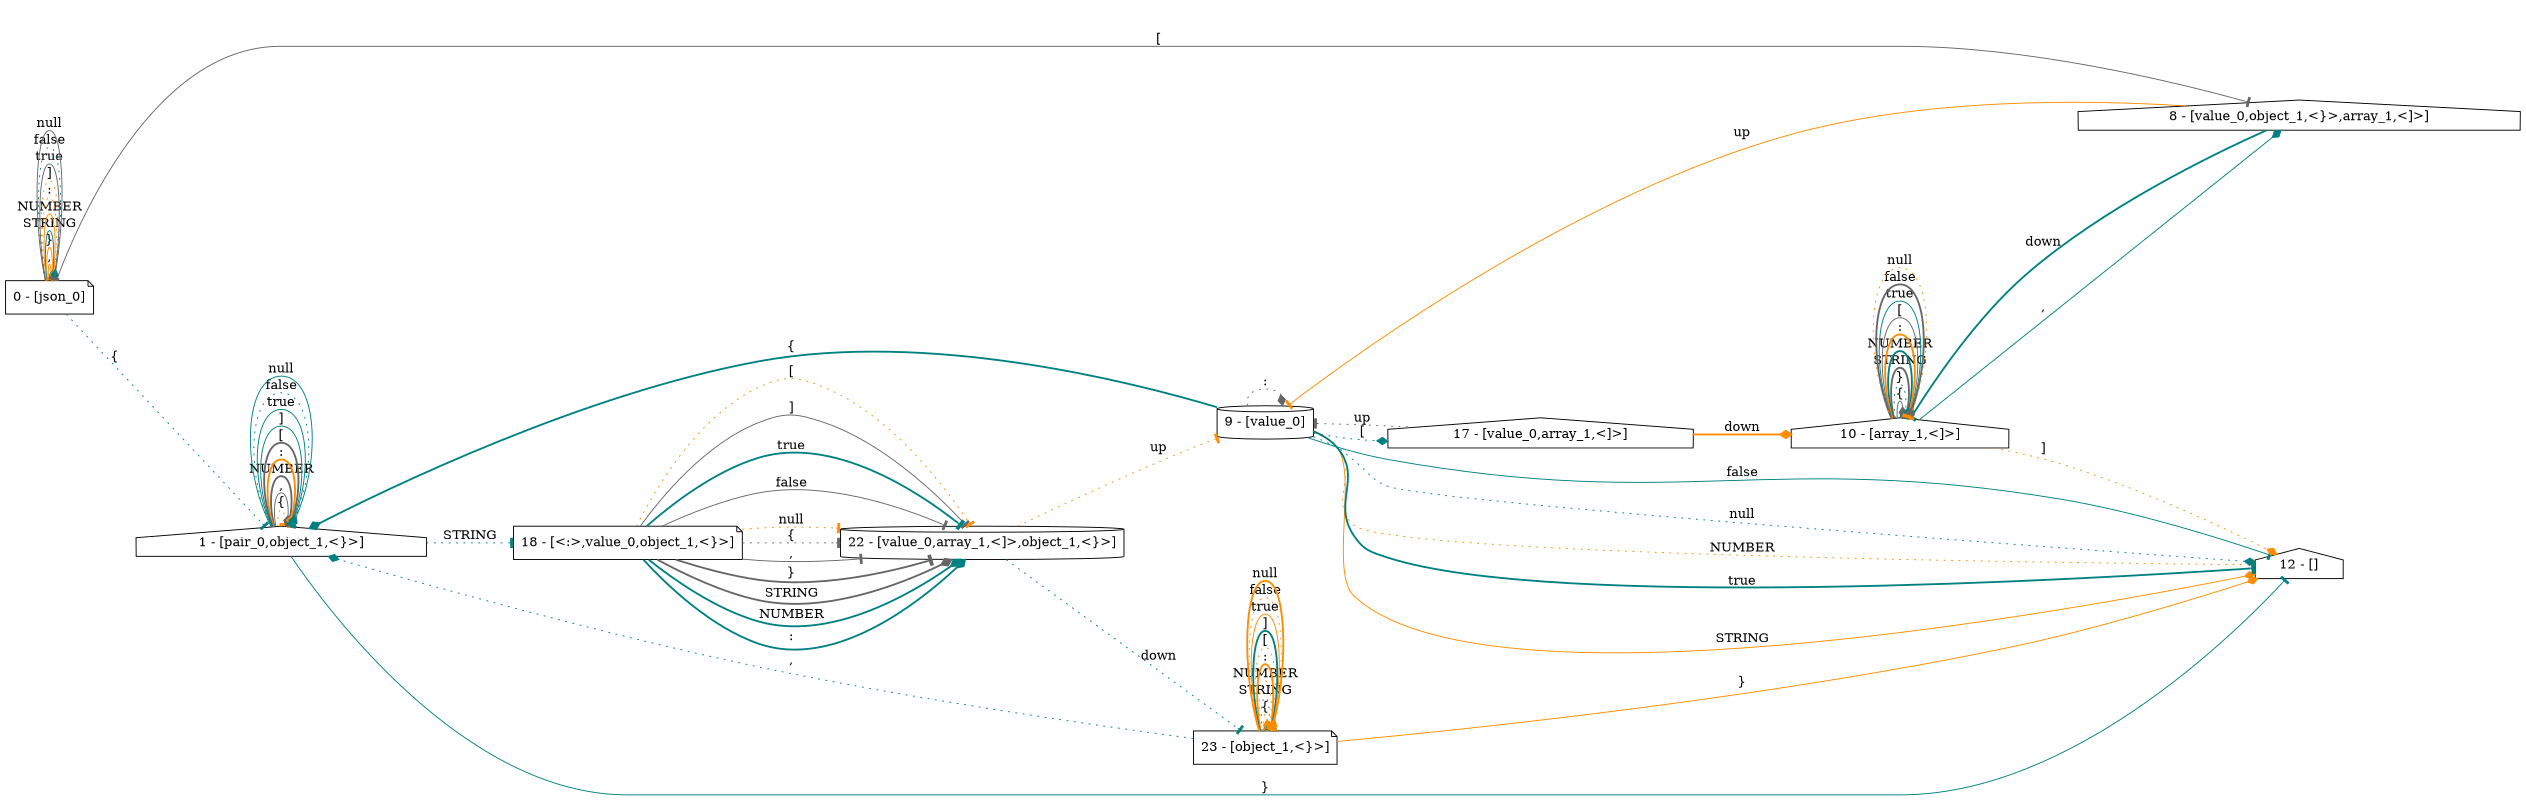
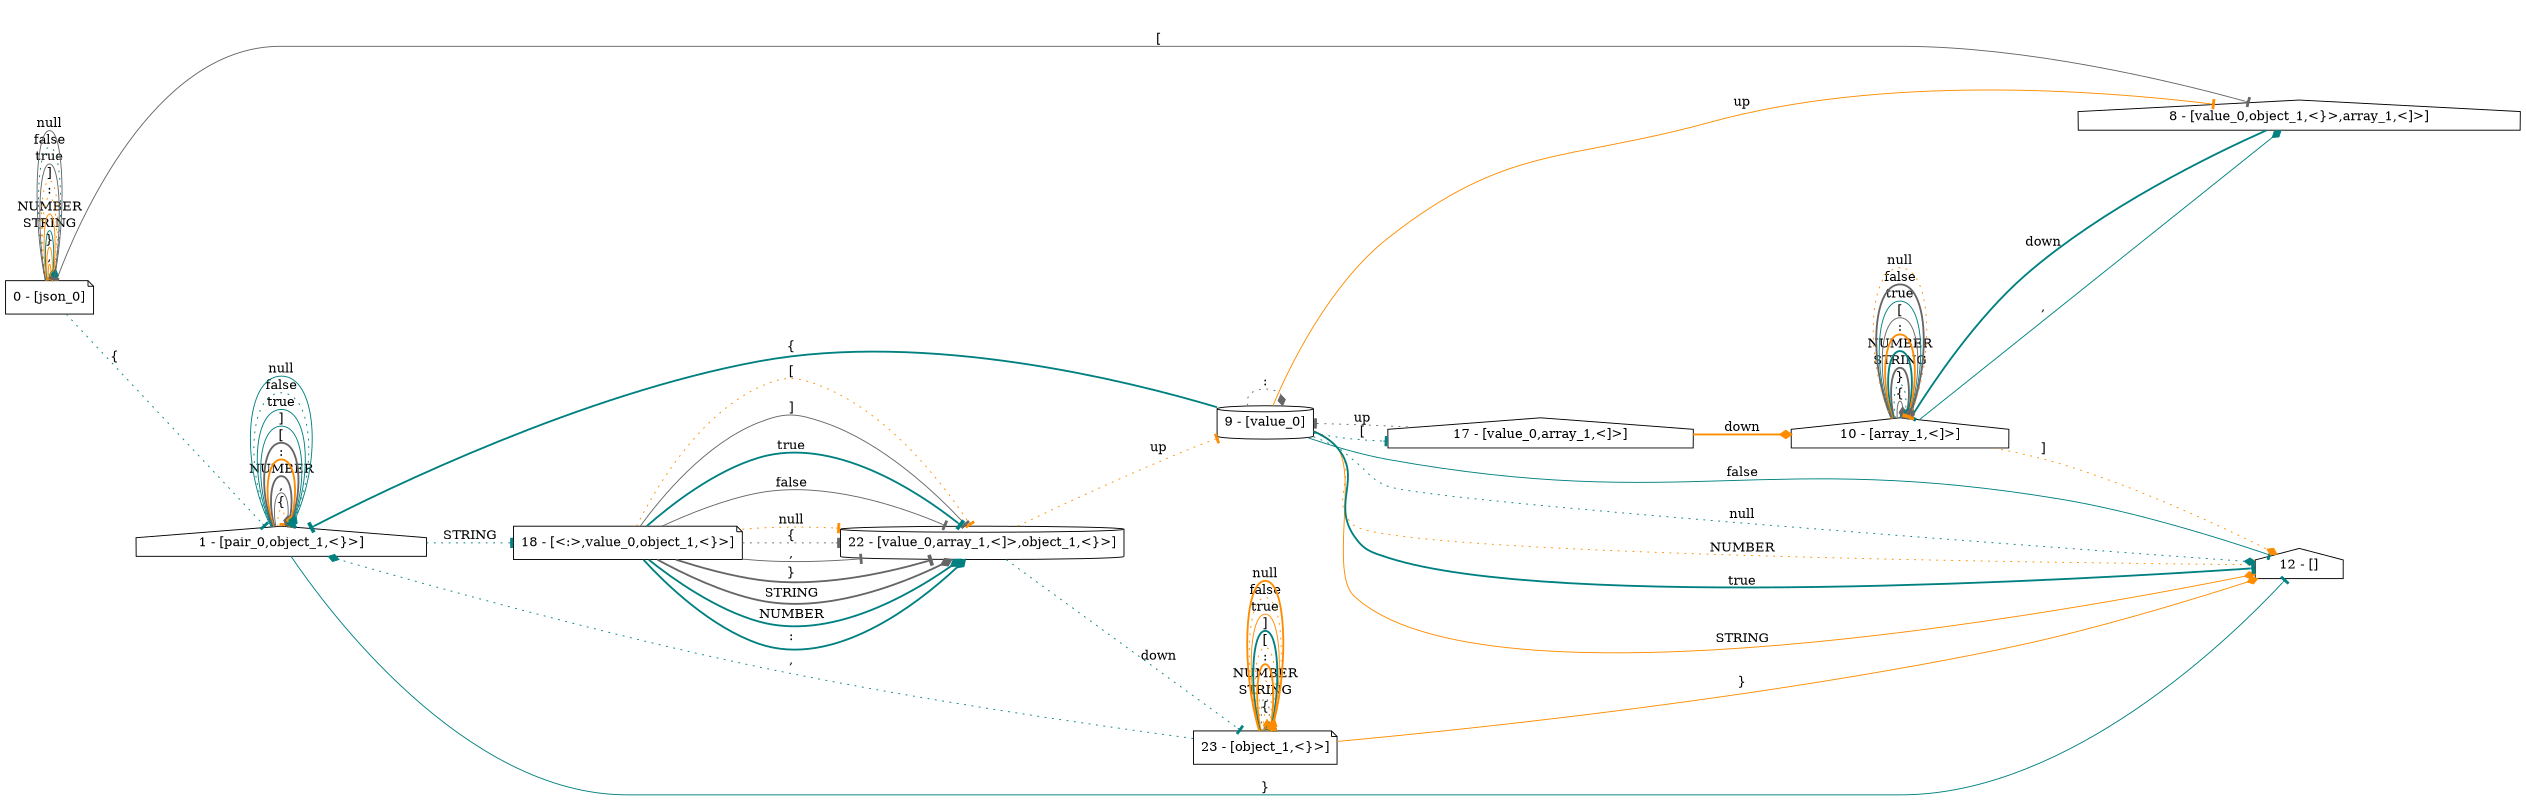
edge "8 - [value_0,object_1,<}>,array_1,<]>]" -> "9 - [value_0]": reversed
edge "9 - [value_0]" -> "1 - [pair_0,object_1,<}>]": arrowhead diamond -> tee
edge "9 - [value_0]" -> "17 - [value_0,array_1,<]>]": arrowhead diamond -> tee
